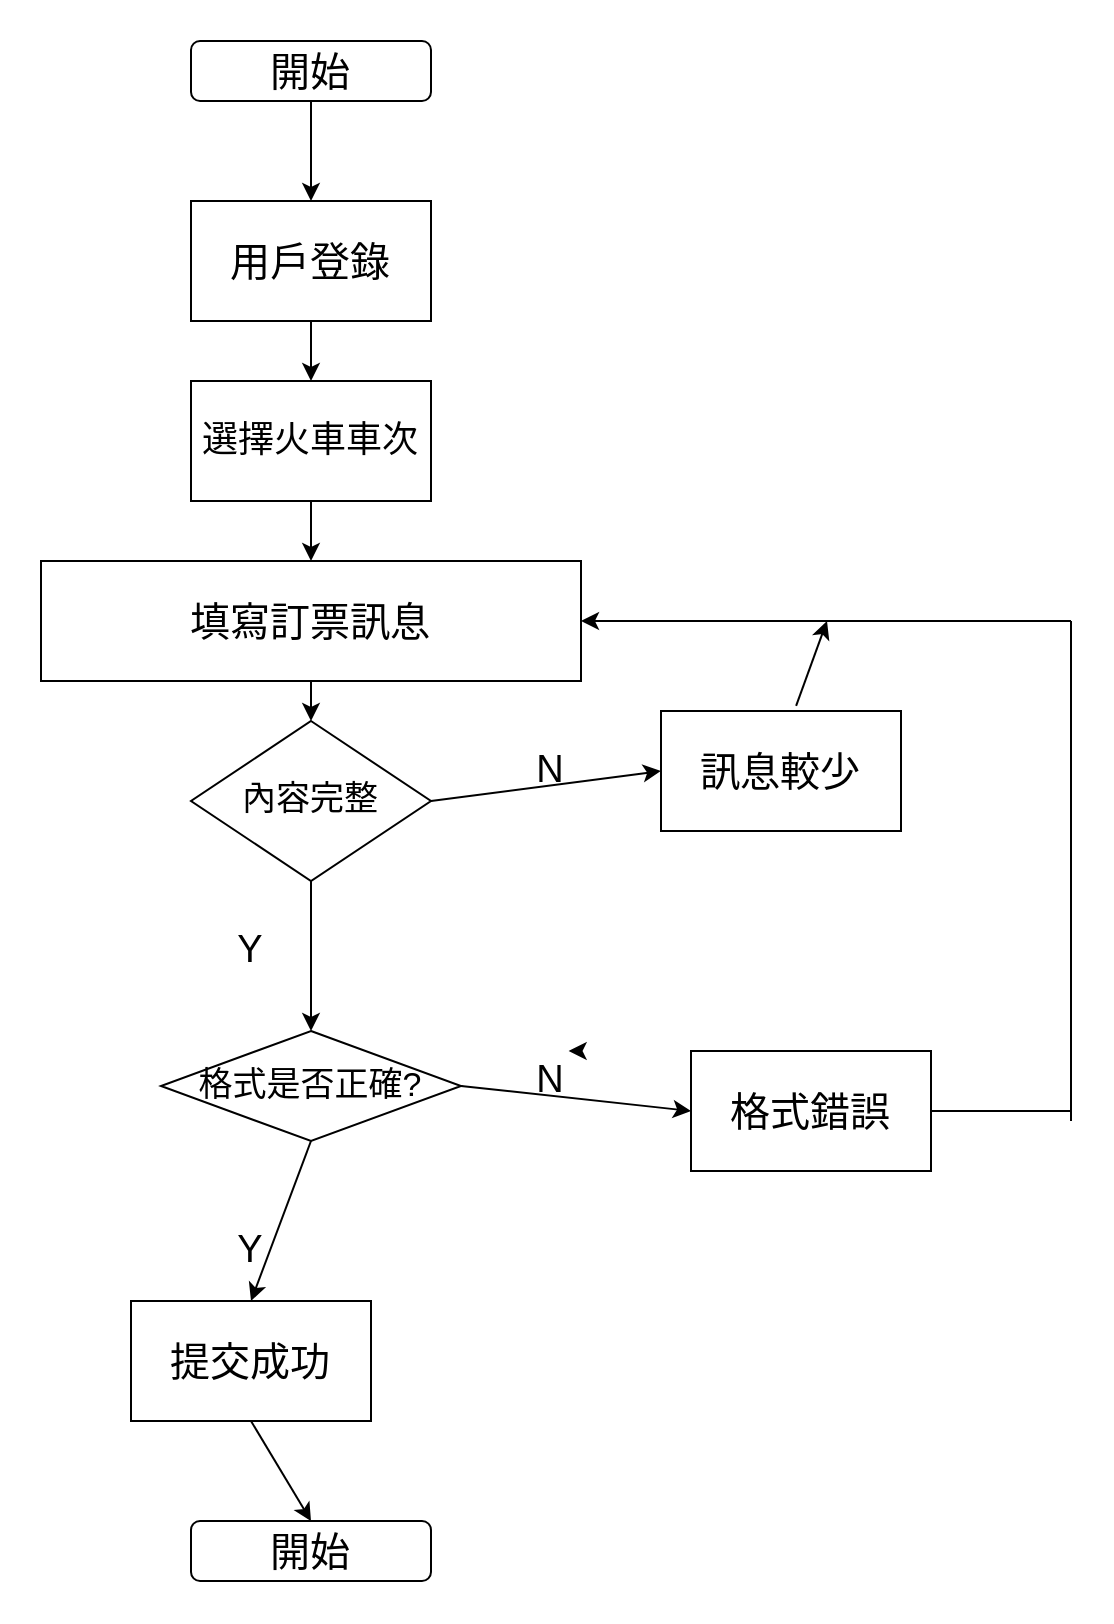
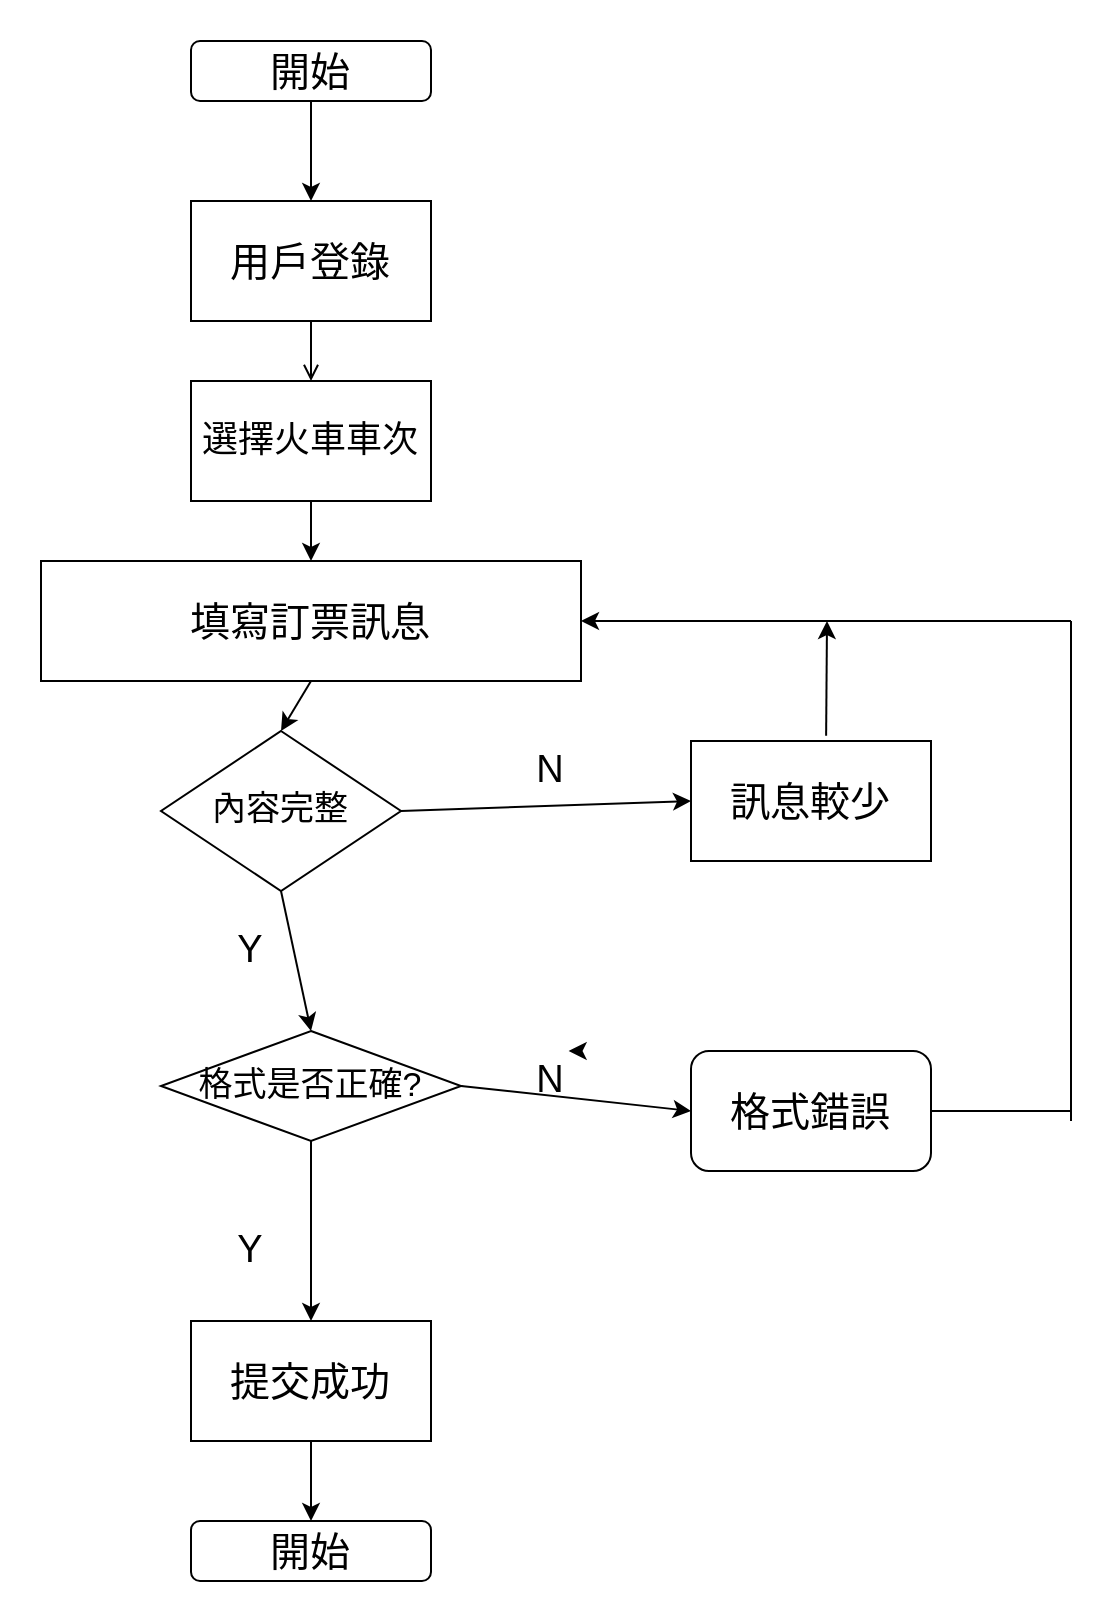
edge "用戶登錄" -> "選擇火車車次": arrowhead classic -> open
node "訊息較少": moved (781, 771) -> (811, 801)
node "內容完整": moved (311, 801) -> (281, 811)
node "格式錯誤": shape rectangle -> rounded rectangle
node "提交成功": moved (251, 1361) -> (311, 1381)
